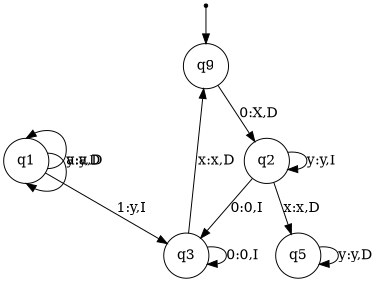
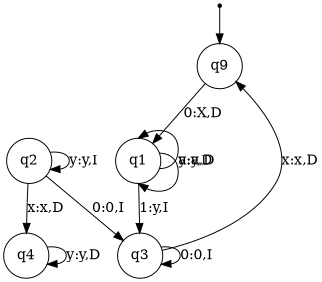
edge "q9" -> "q2": now "q9" -> "q1"
node "q5": label "q5" -> "q4"
